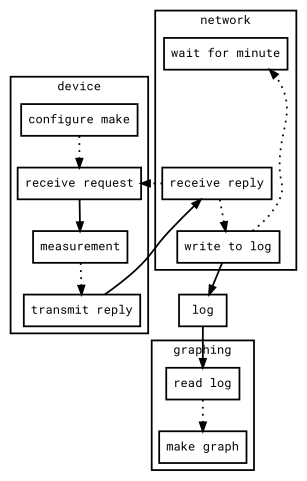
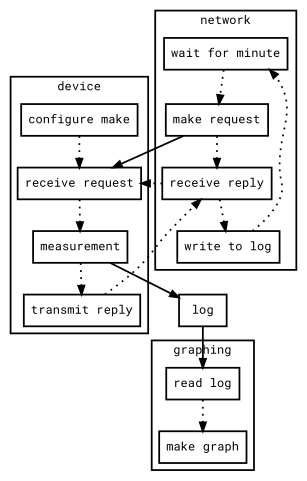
node "make request": added
edge "receive request" -> "measurement": style normal -> dotted
edge "transmit reply" -> "receive reply": style normal -> dotted
edge "write to log" -> "log": now "measurement" -> "log"
